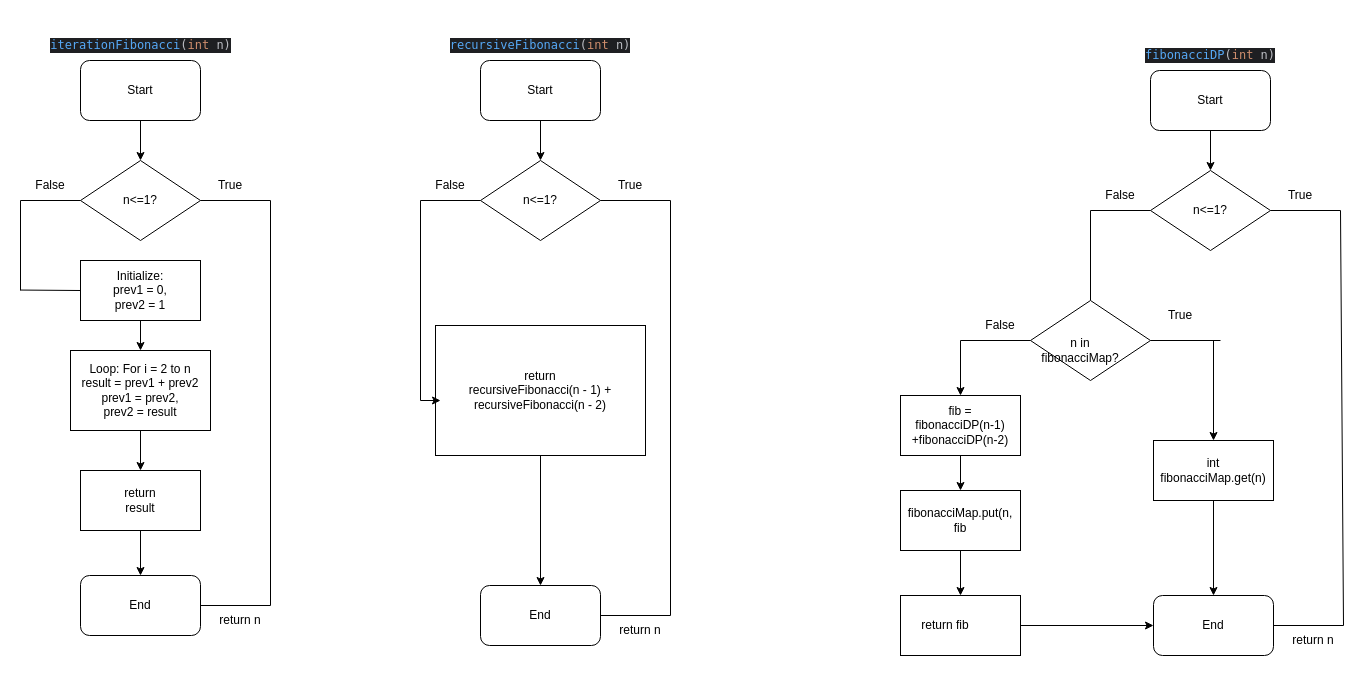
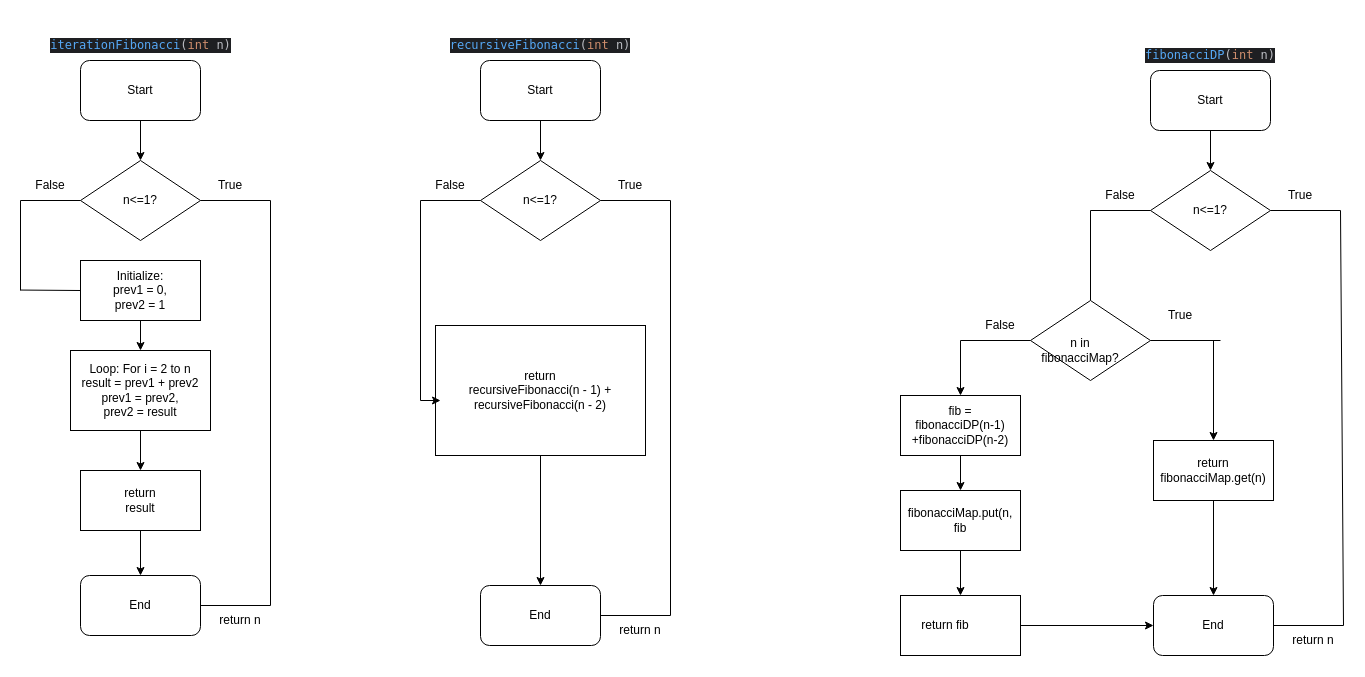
node "int fibonacciMap.get(n)": label "int fibonacciMap.get(n)" -> "return fibonacciMap.get(n)"
